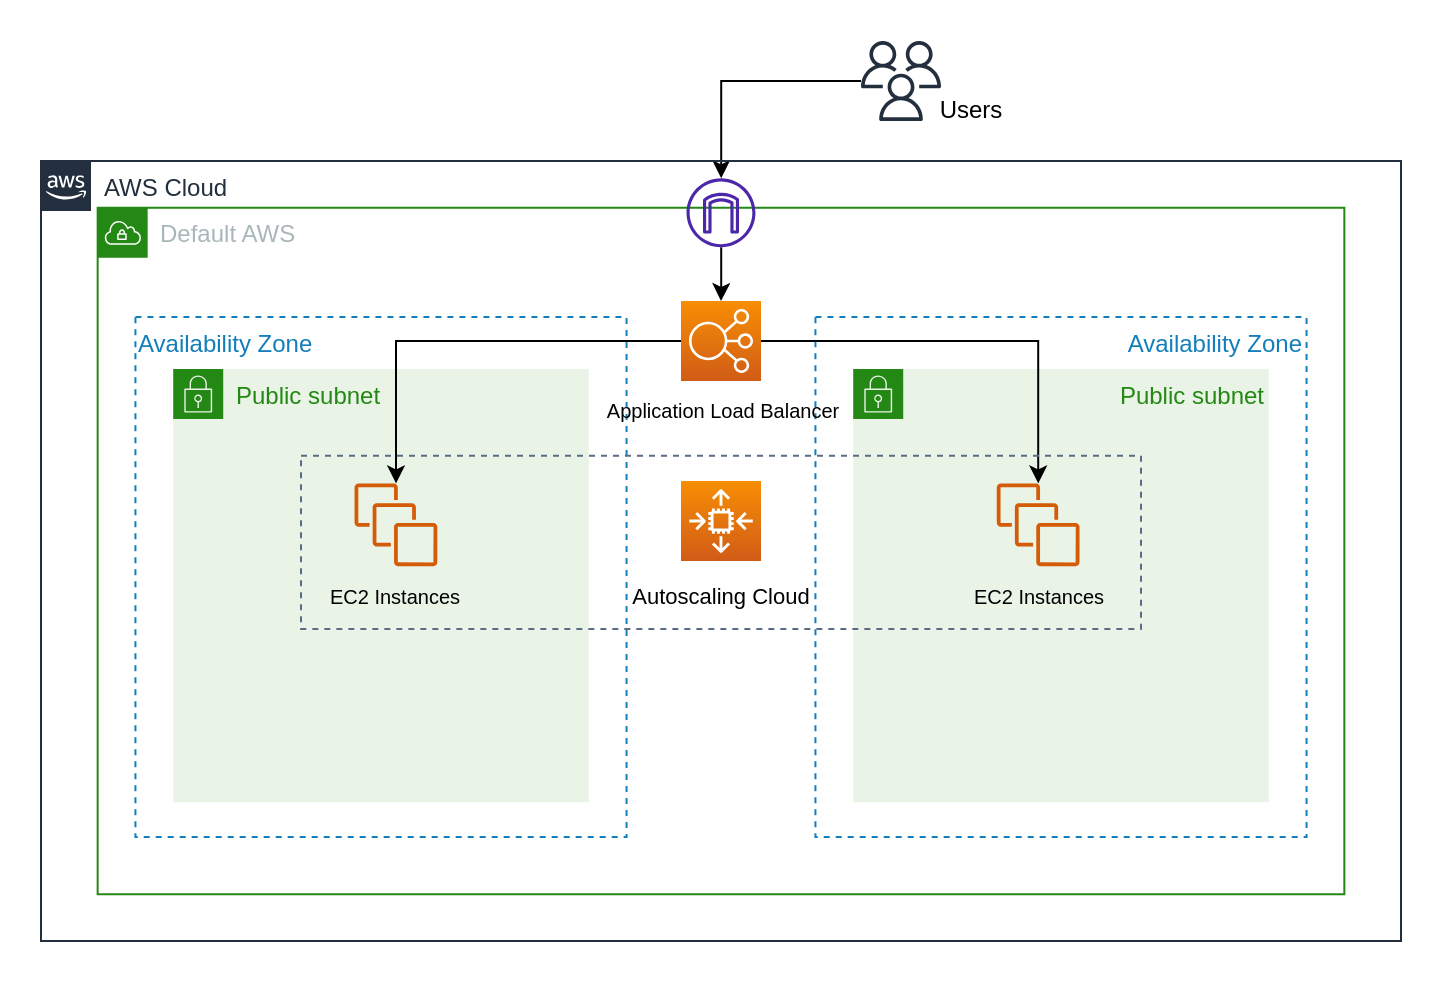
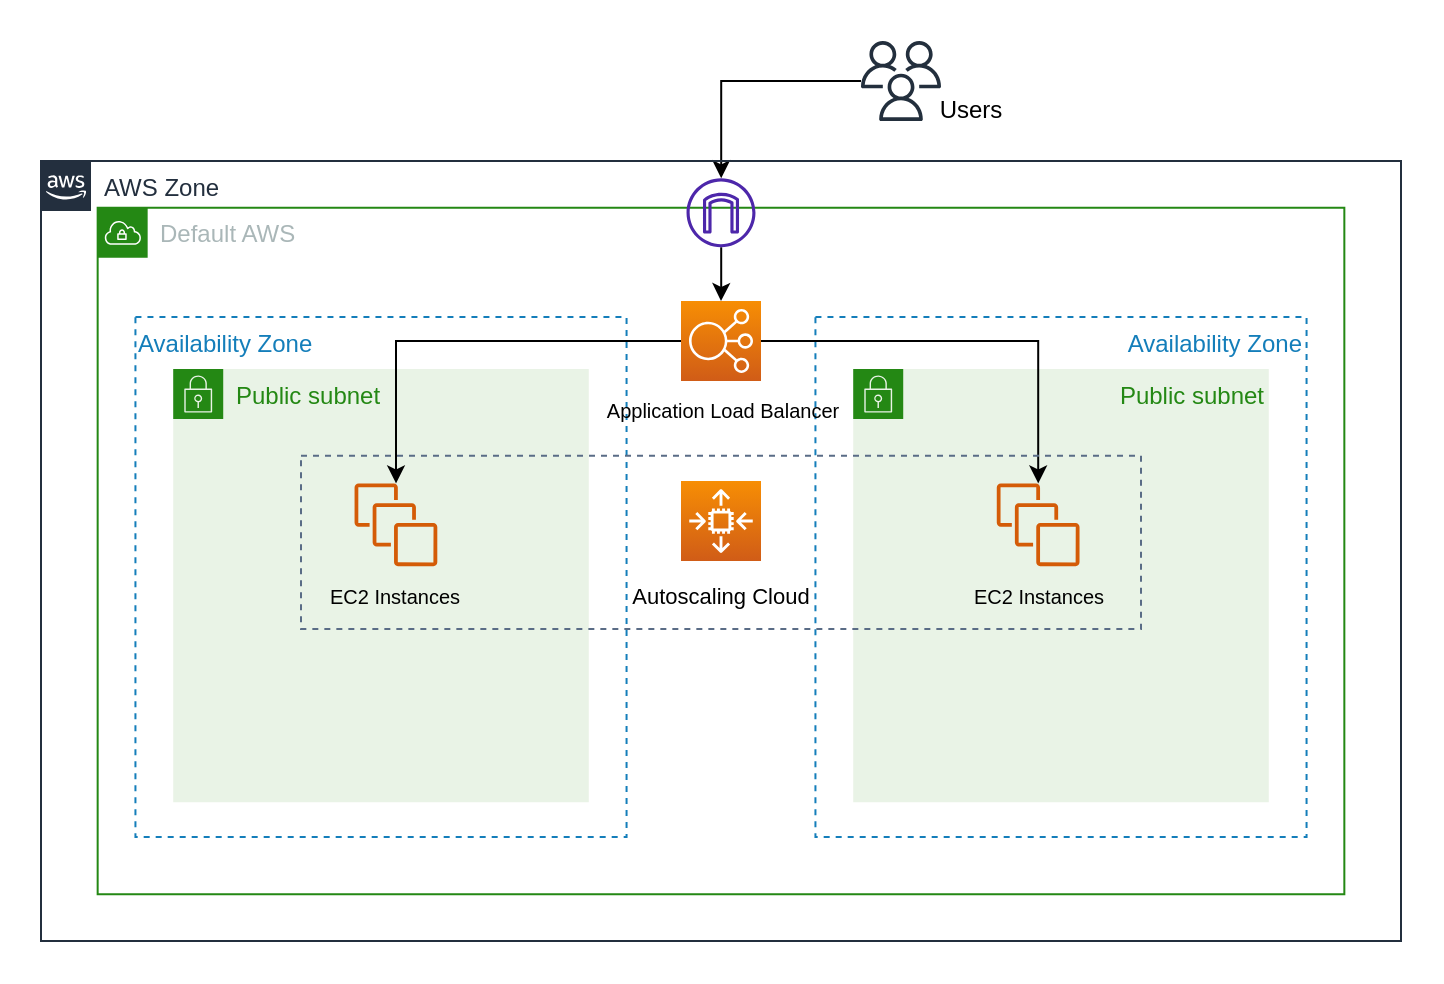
node "AWS Cloud": label "AWS Cloud" -> "AWS Zone"
